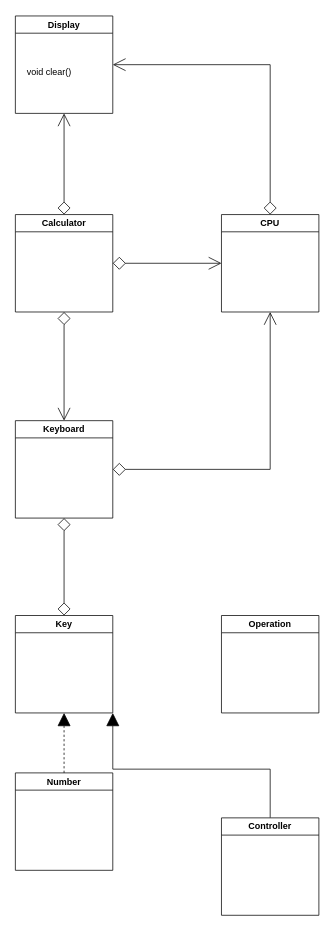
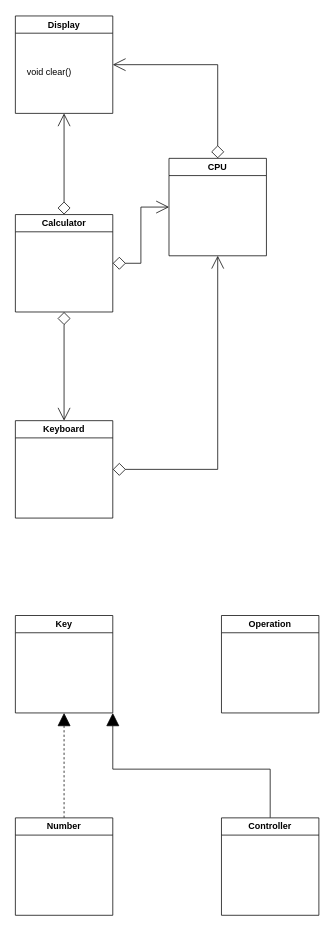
node "CPU": moved (270, 263) -> (218, 207)
edge "Keyboard" -- "Key": removed
node "Number": moved (64, 822) -> (64, 867)
